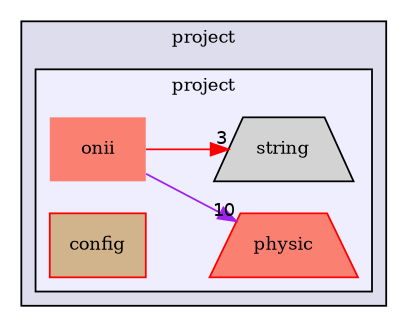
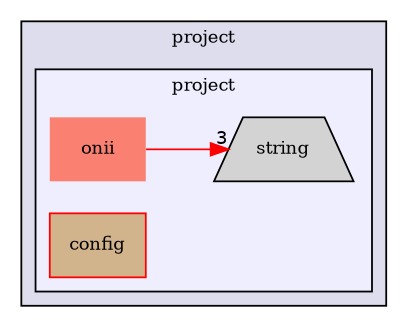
node "physic": removed
